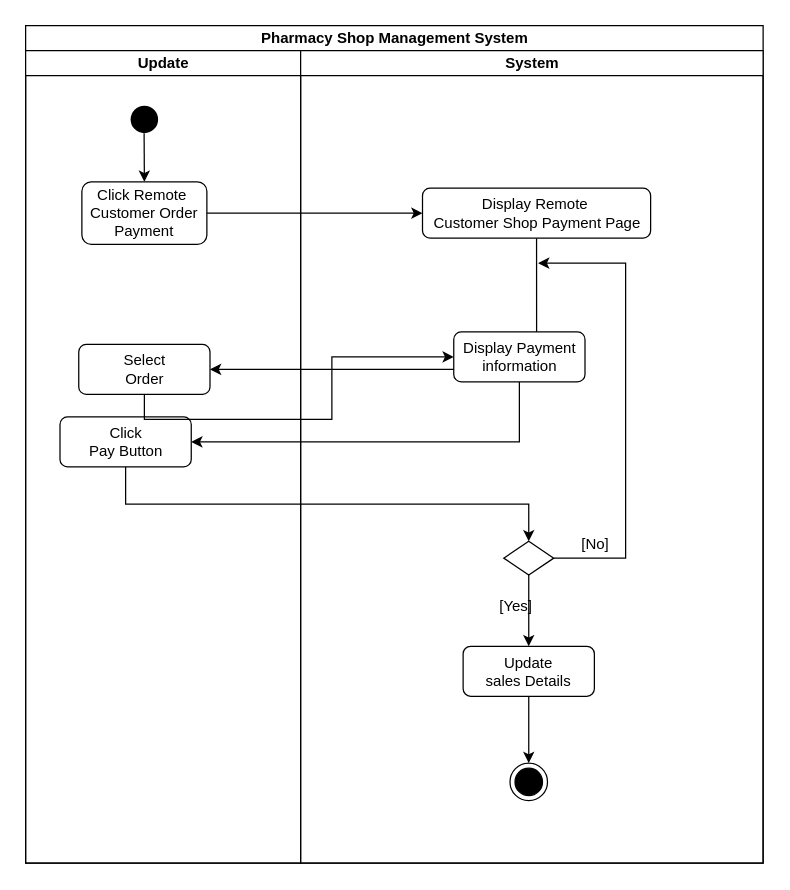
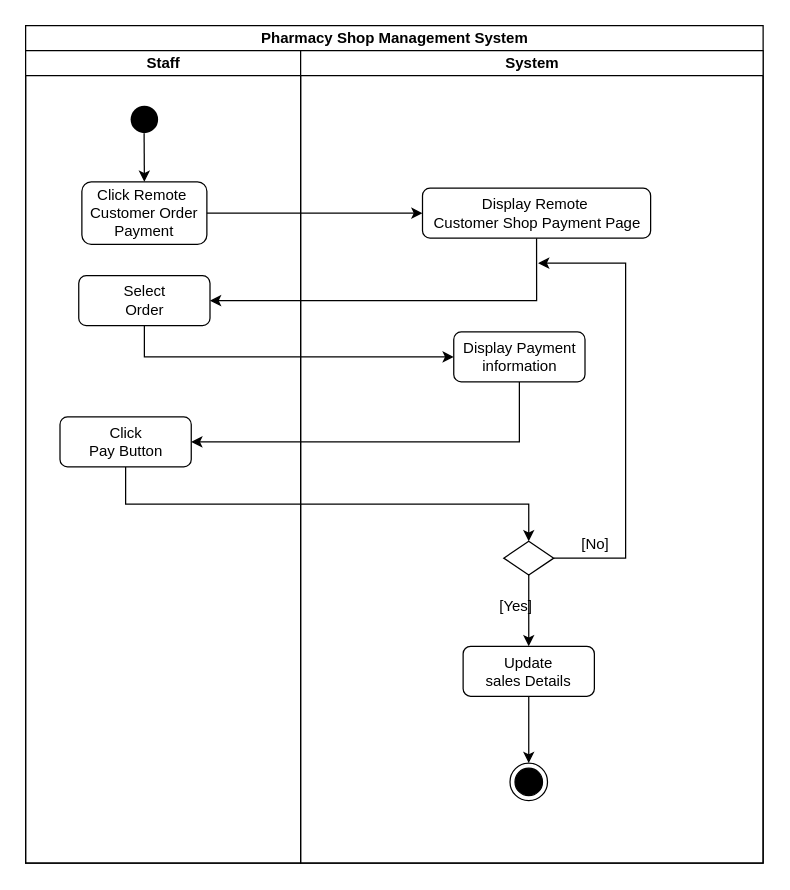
node "Update": label "Update" -> "Staff"
node "Select Order": moved (144, 369) -> (144, 301)
